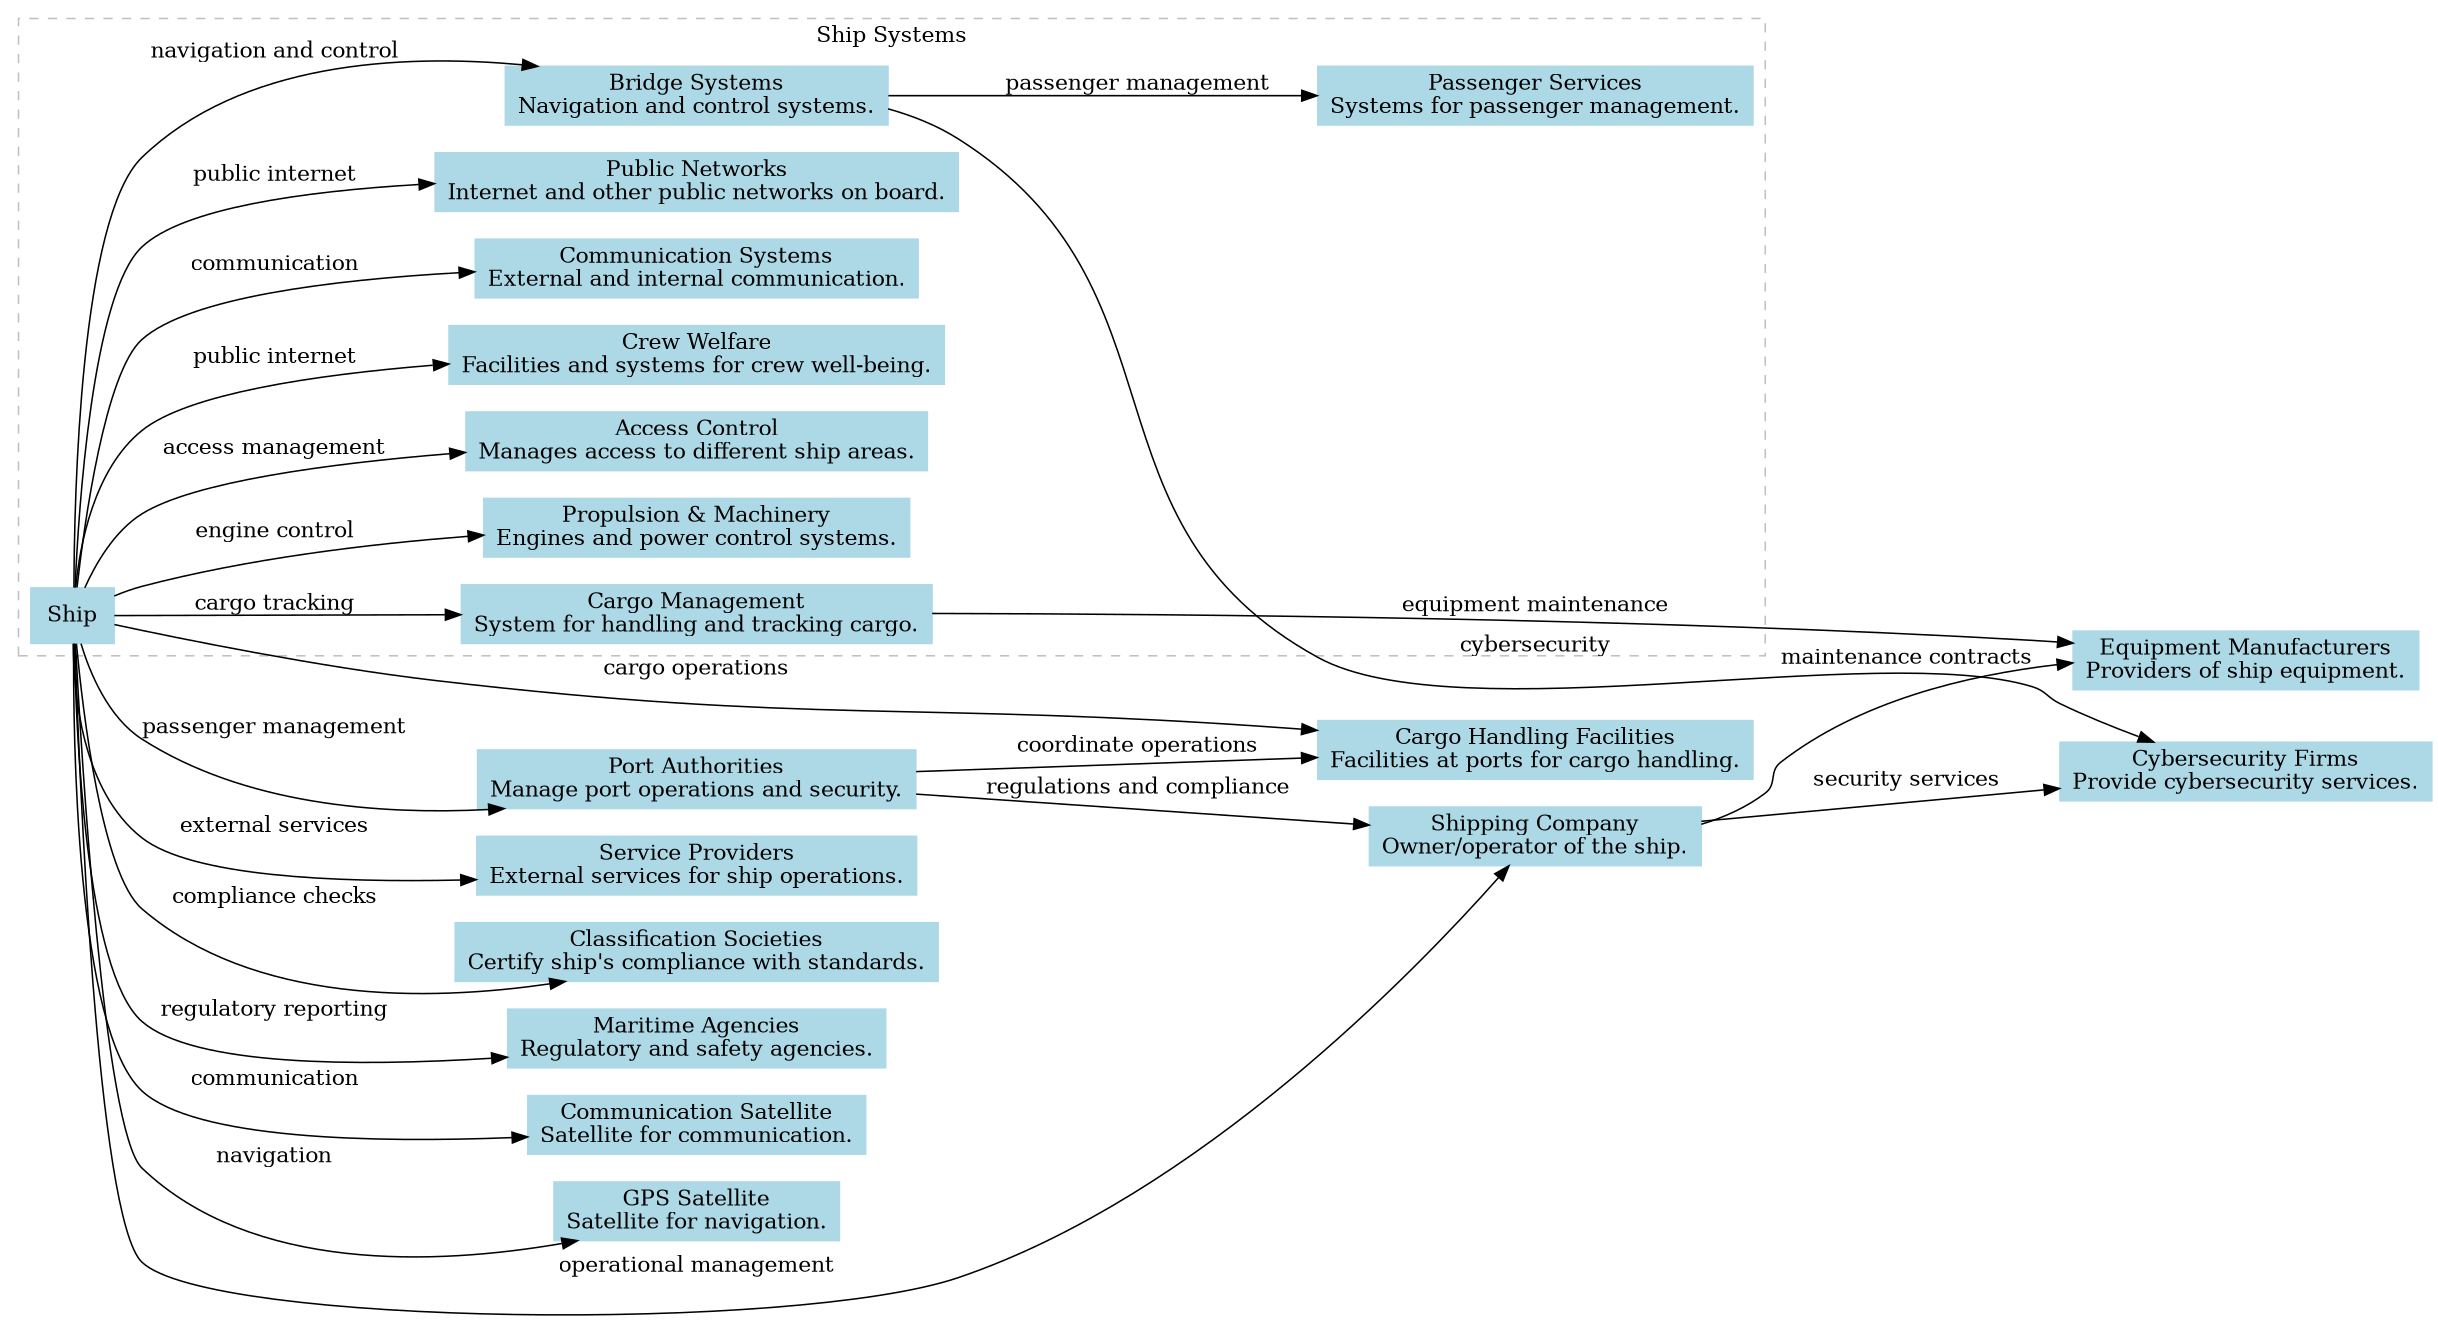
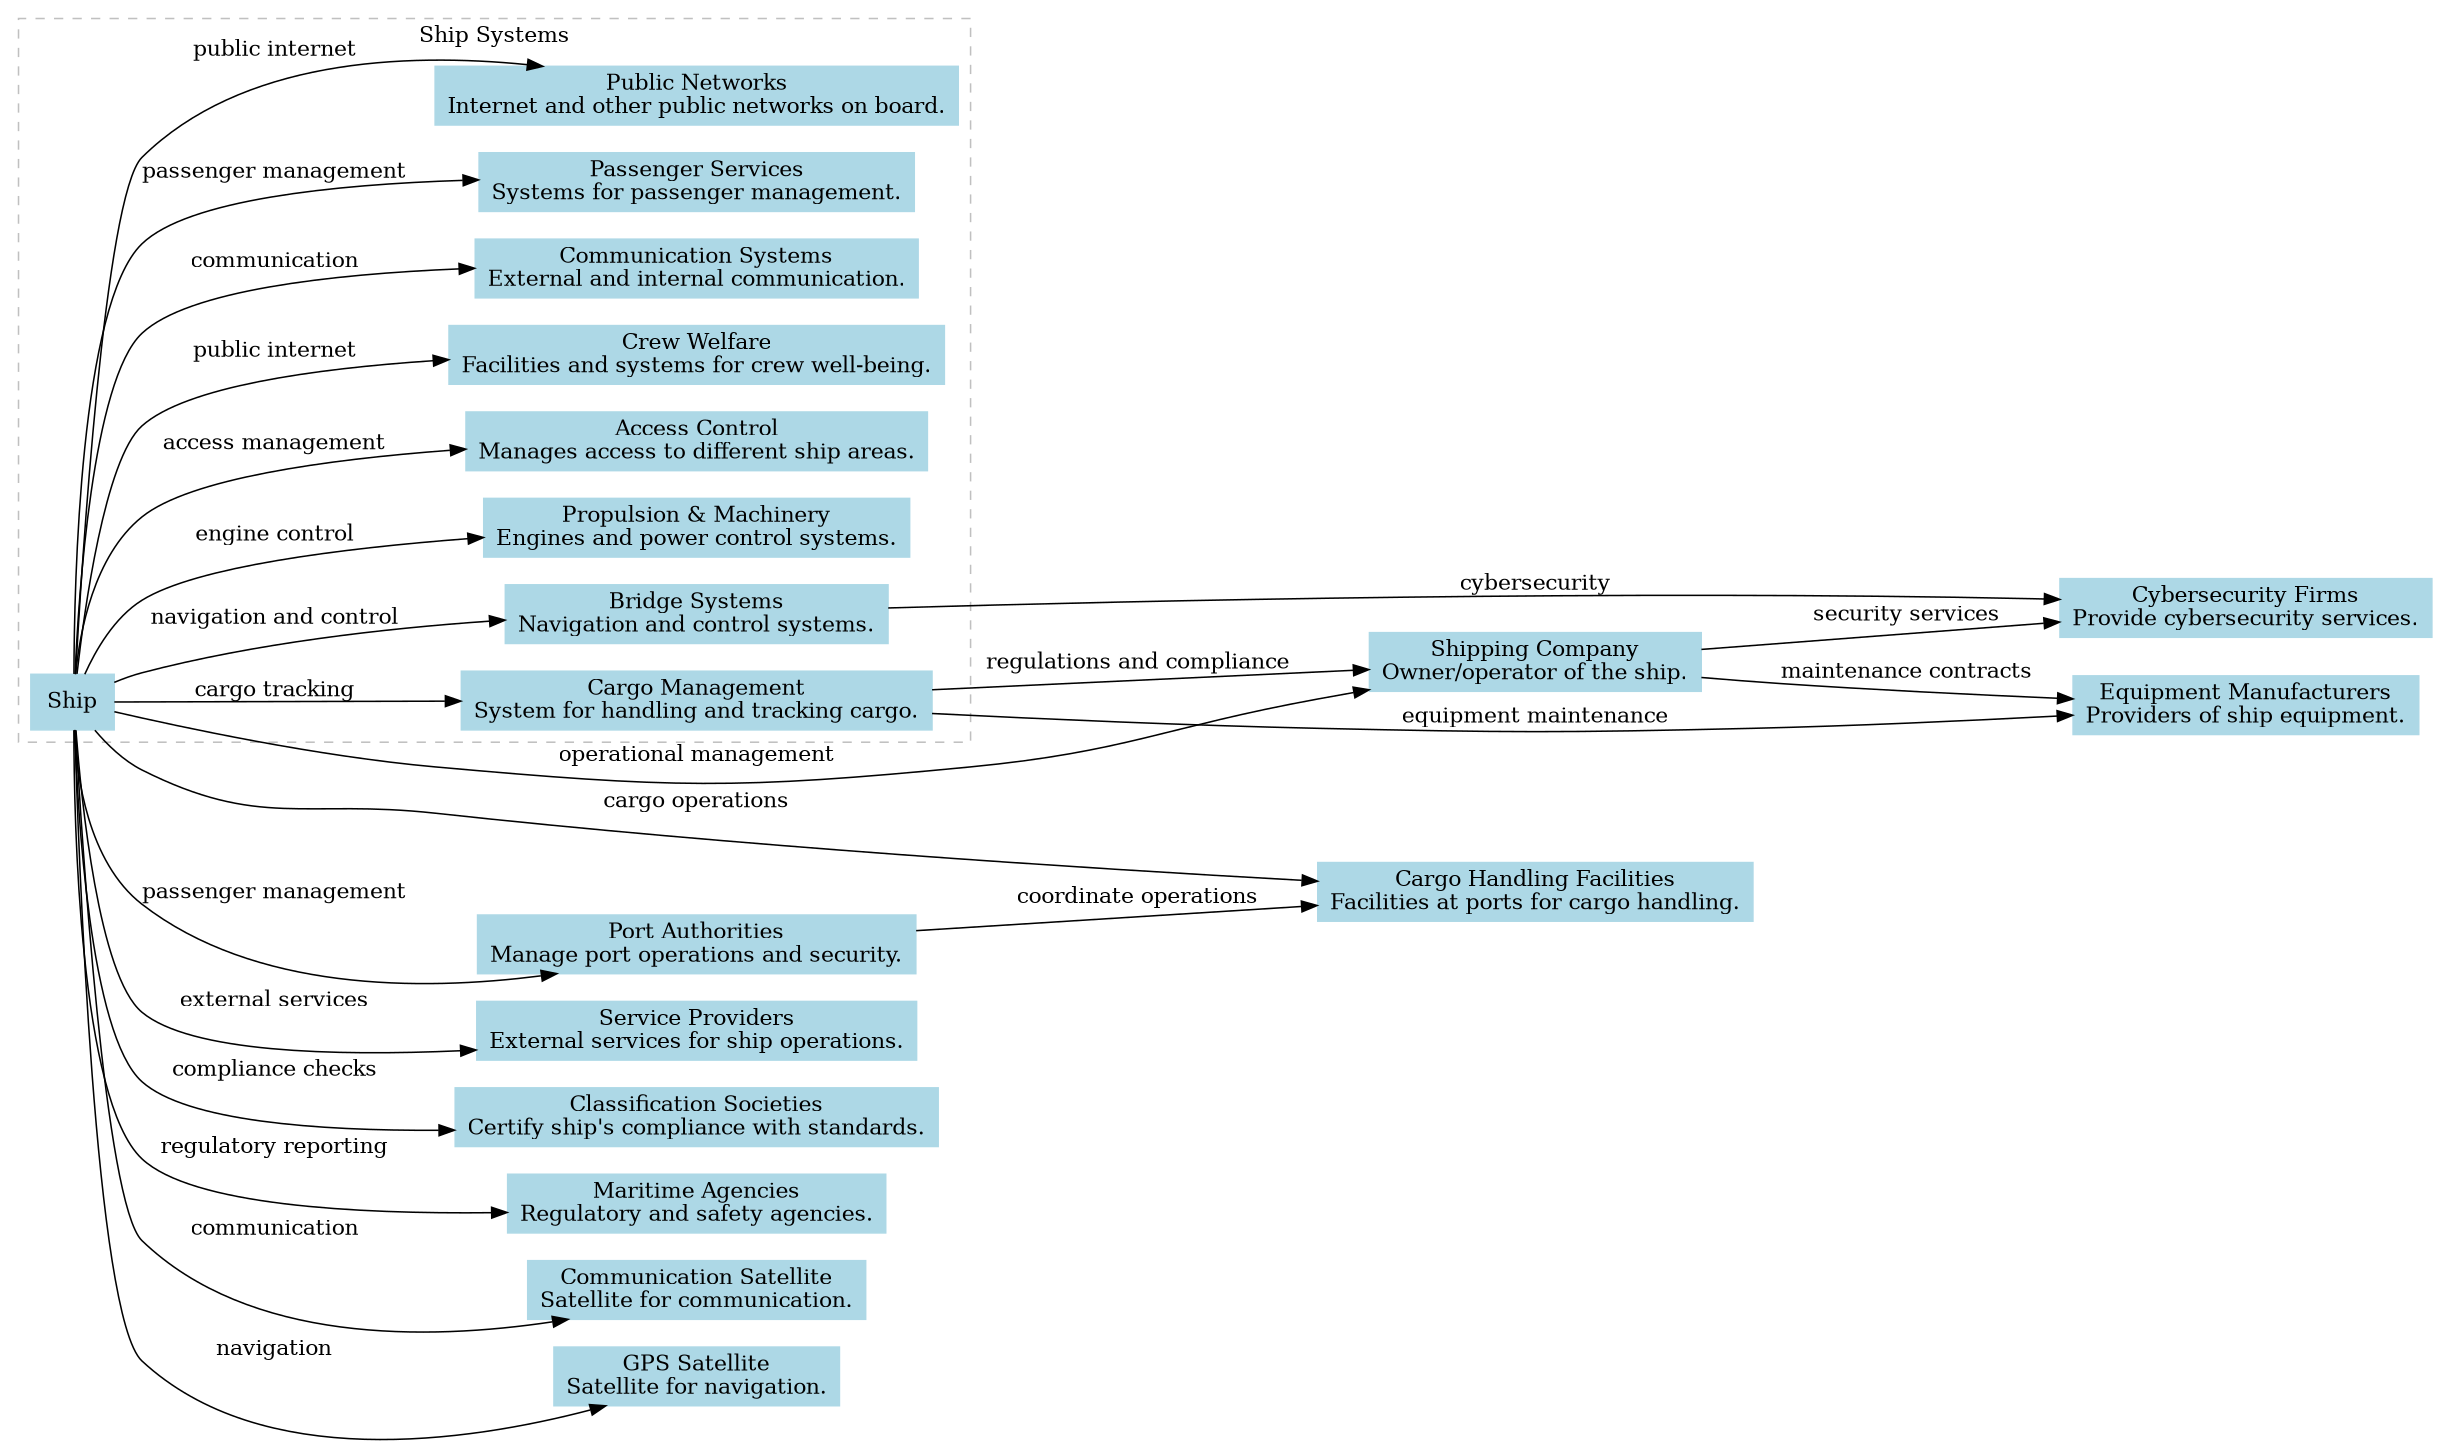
edge "Bridge Systems Navigation and control systems." -> "Passenger Services Systems for passenger management.": now "Ship" -> "Passenger Services Systems for passenger management."
edge "Port Authorities Manage port operations and security." -> "Shipping Company Owner/operator of the ship.": now "Cargo Management System for handling and tracking cargo." -> "Shipping Company Owner/operator of the ship."
